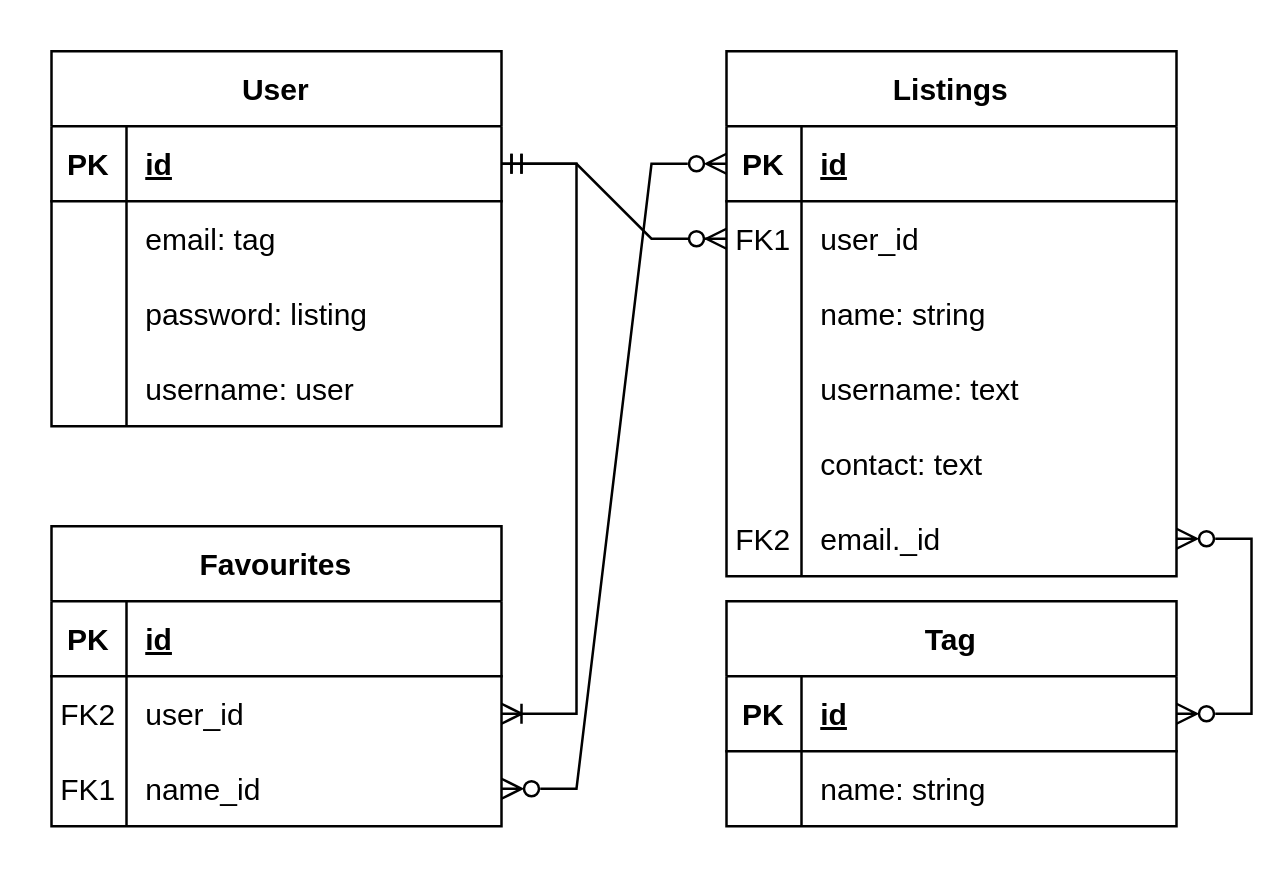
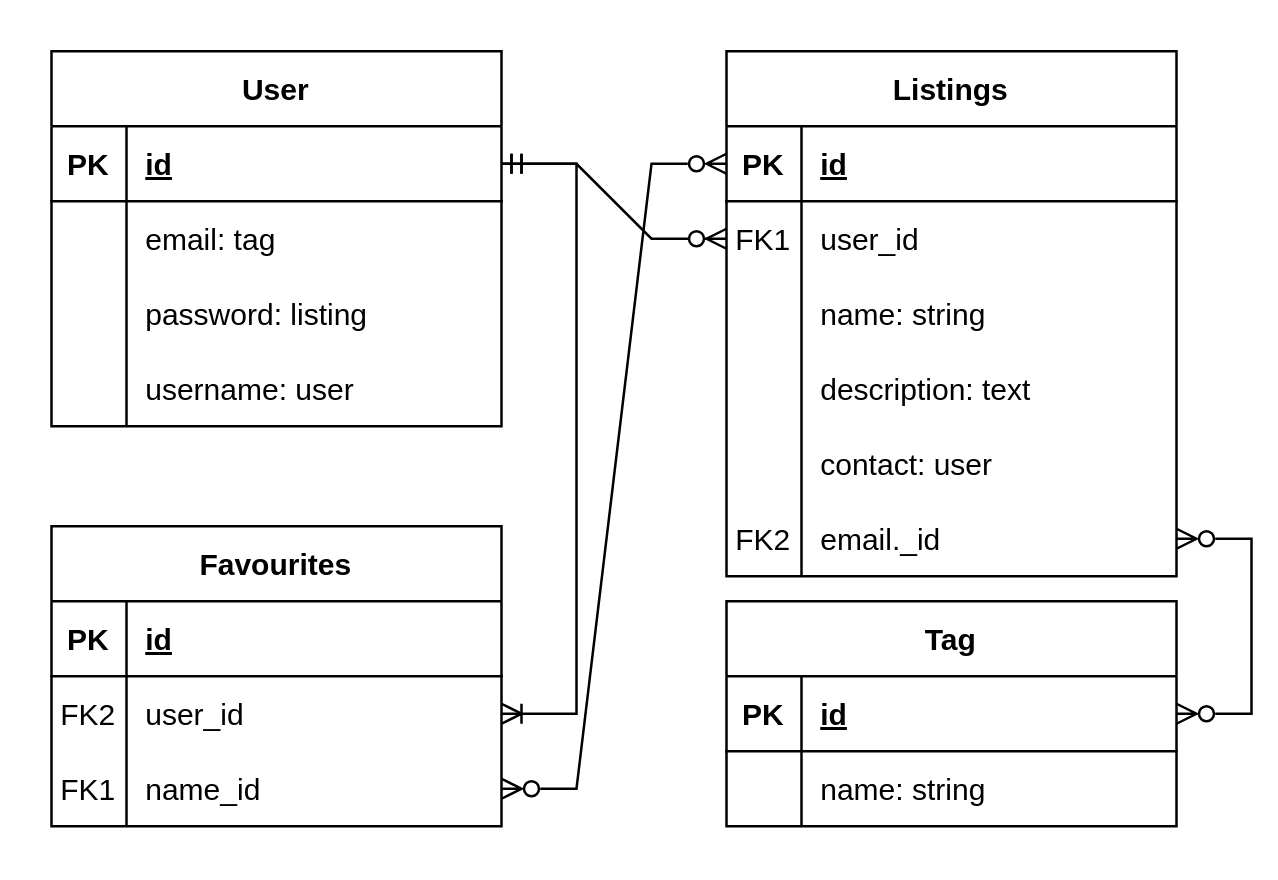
node "username: text": label "username: text" -> "description: text"
node "contact: text": label "contact: text" -> "contact: user"
